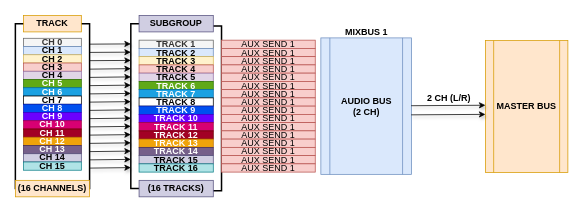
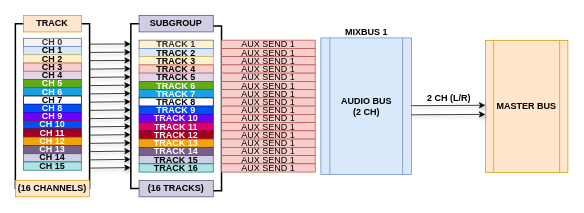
node "TRACK 1": fillcolor #f5f5f5 -> #fff2cc
node "CH 10": fillcolor #d80073 -> #0050ef
